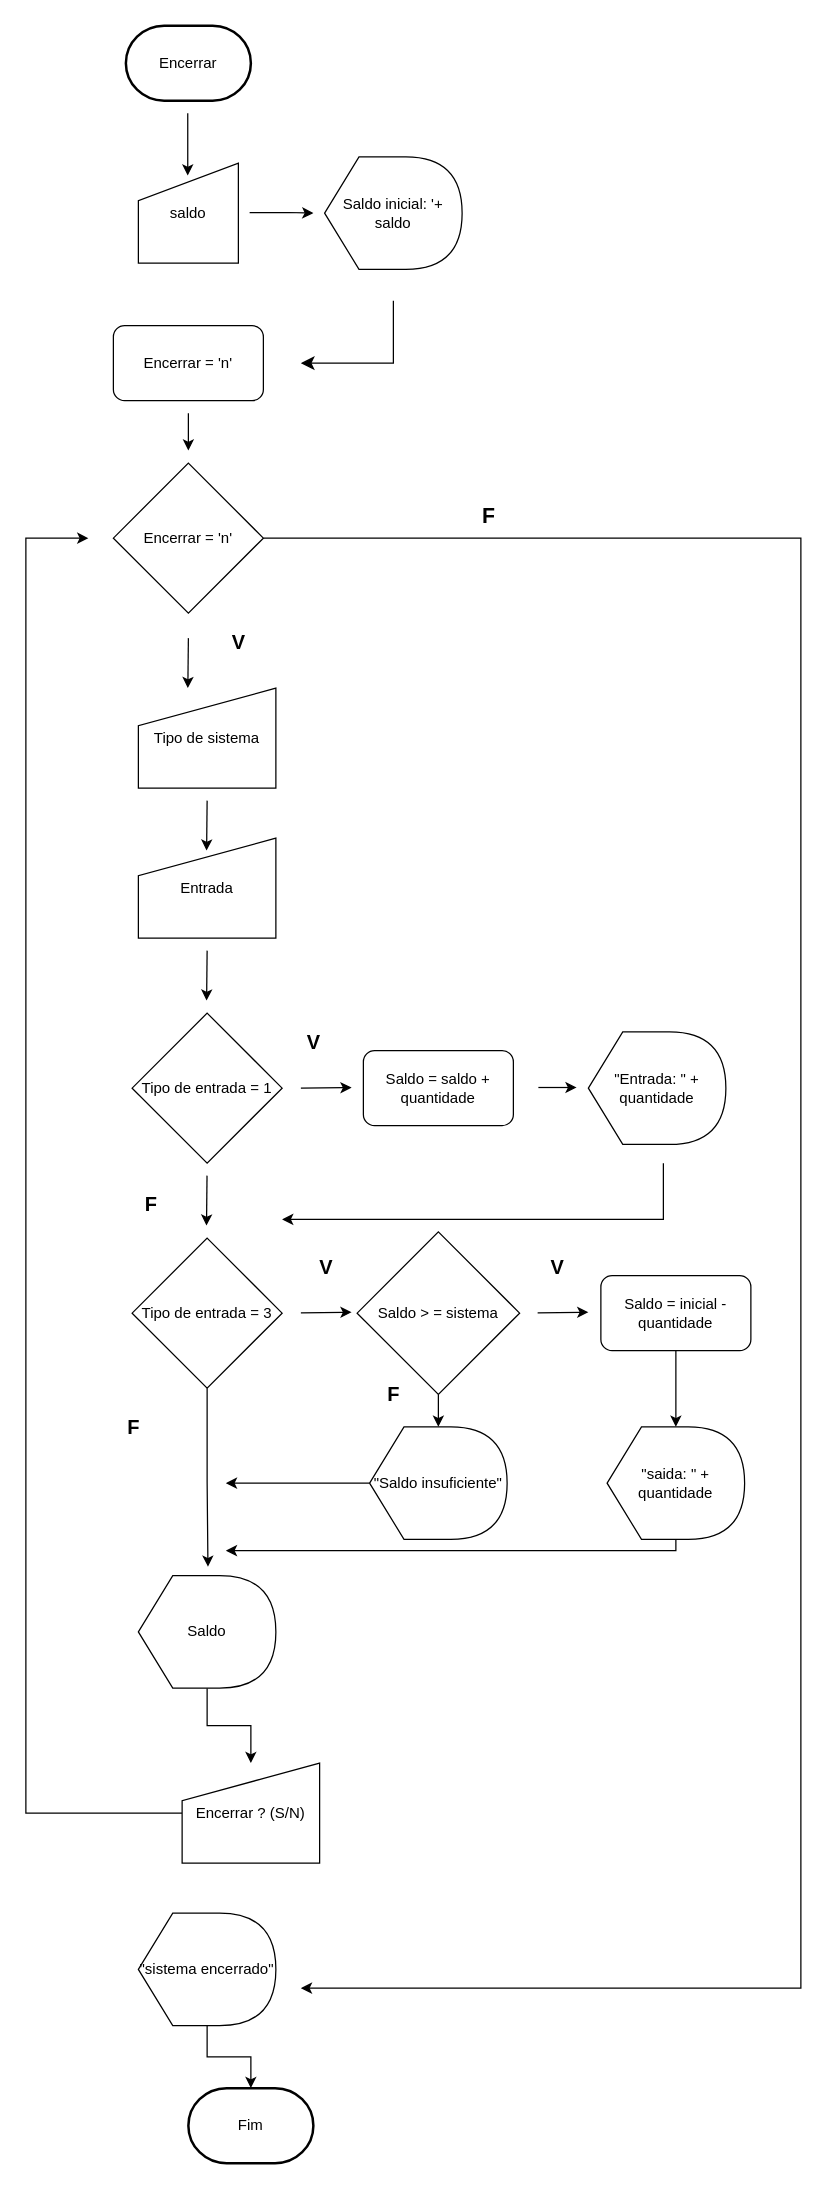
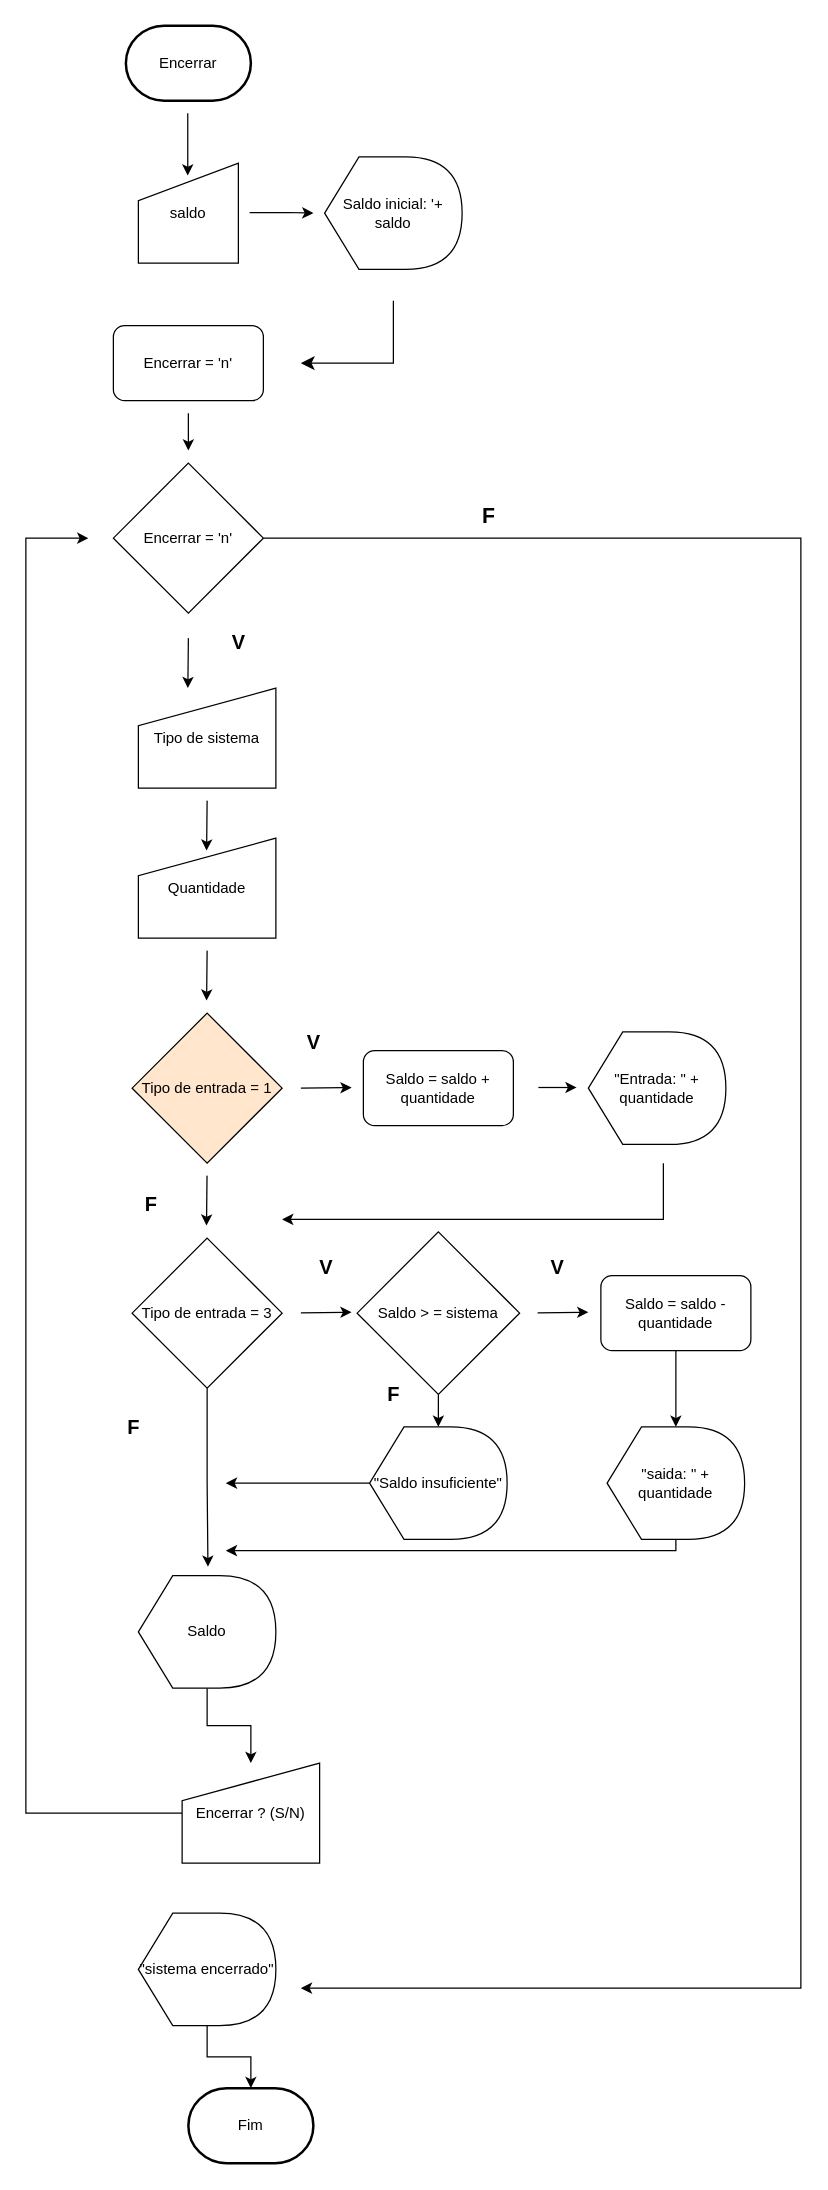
node "Entrada": label "Entrada" -> "Quantidade"
node "Tipo de entrada = 1": fillcolor #ffffff -> #ffe6cc
node "Saldo = inicial - quantidade": label "Saldo = inicial - quantidade" -> "Saldo = saldo - quantidade"
